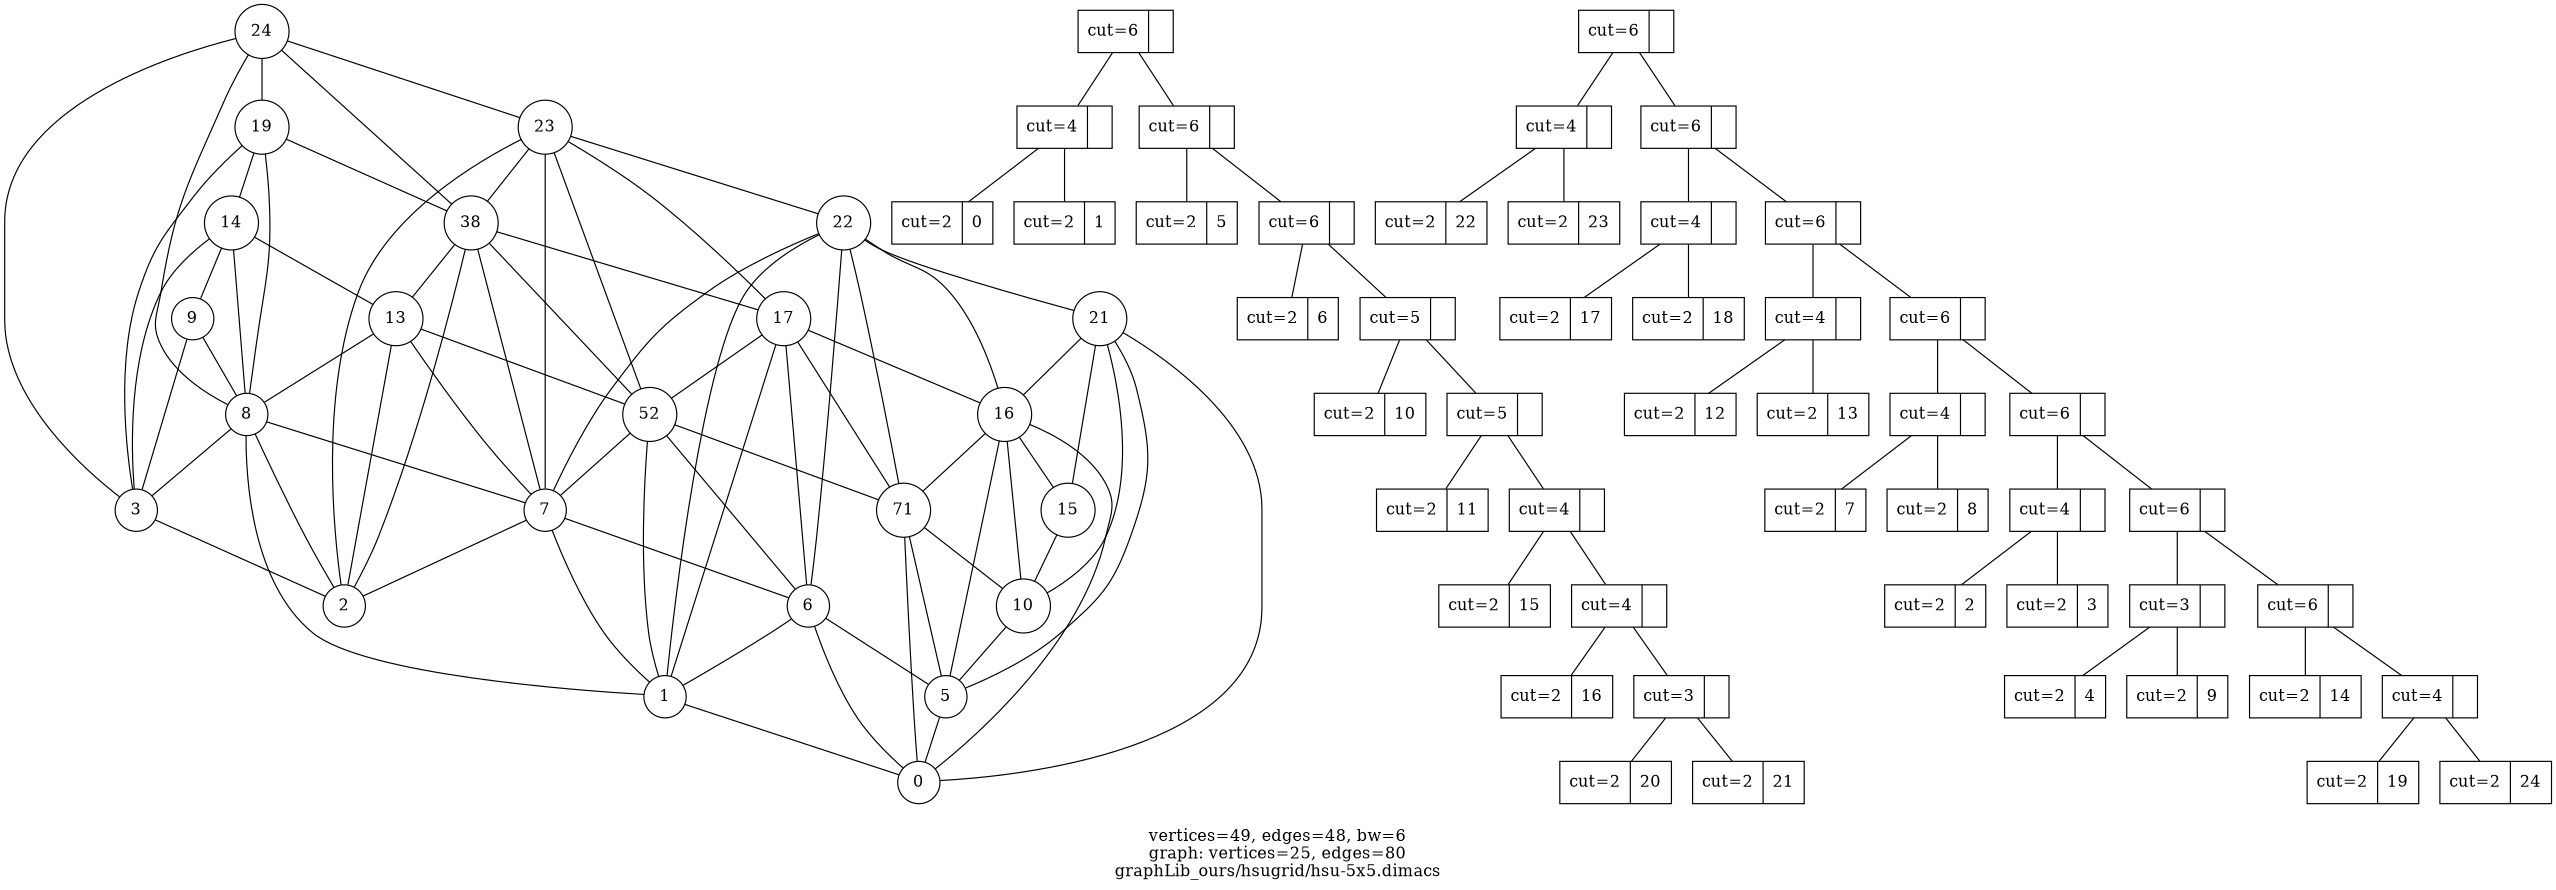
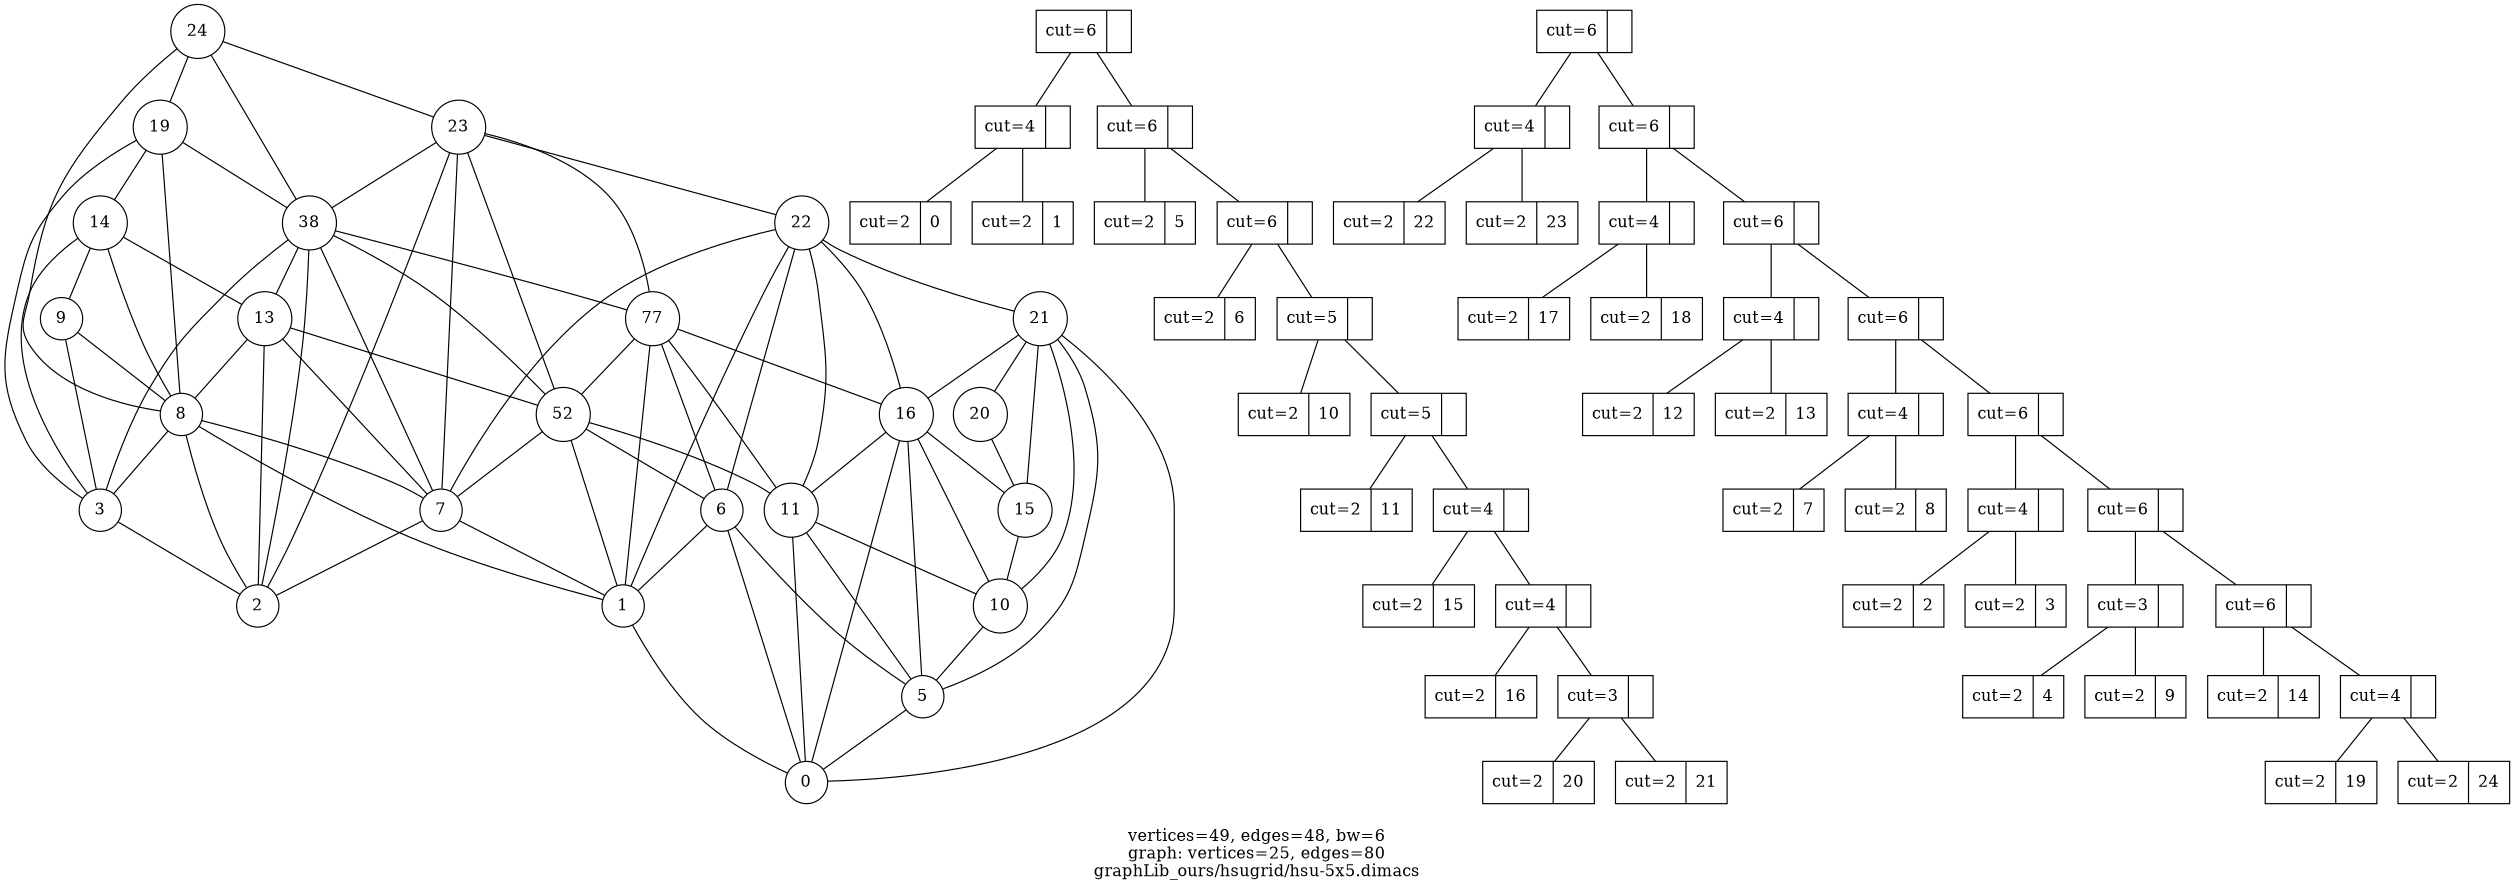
edge "24" -- "3": now "38" -- "3"
node "17": label "17" -> "77"
node "20": added
node "71": label "71" -> "11"
edge "7" -- "6": removed
